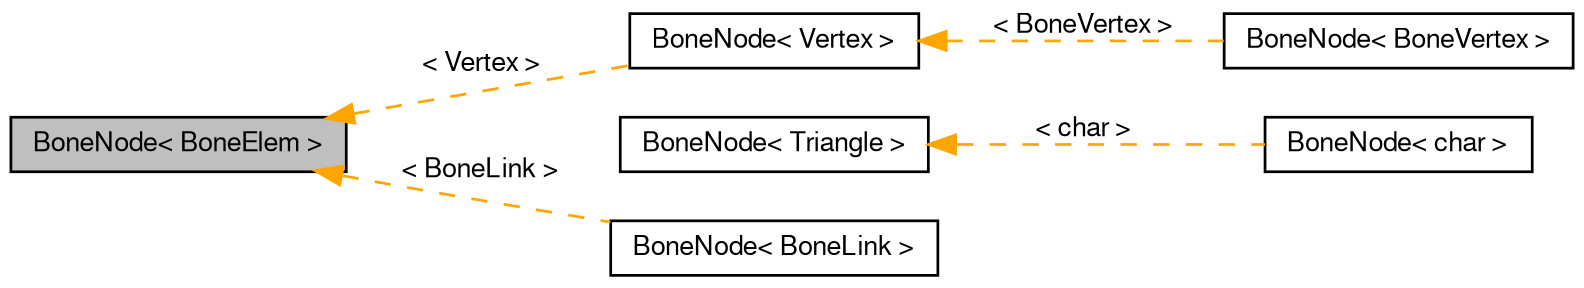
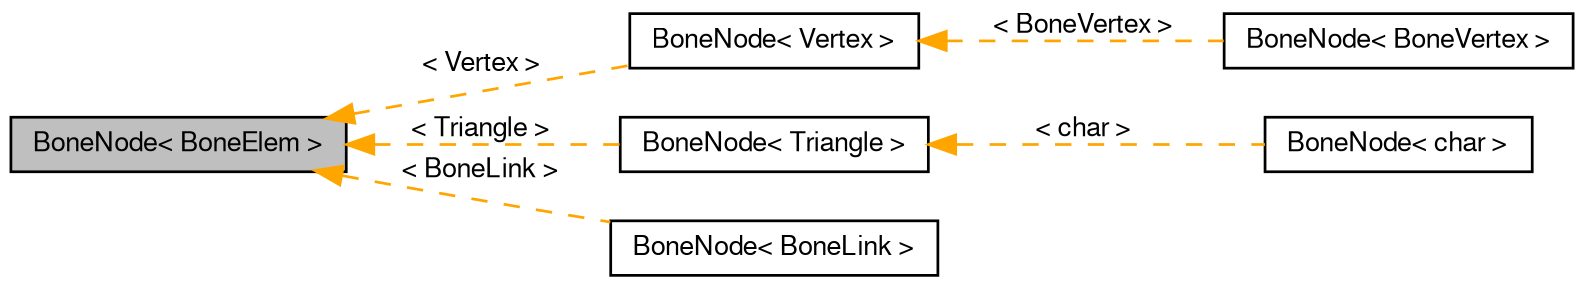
edge "BoneNode< Triangle >" -> "BoneNode< BoneElem >": added, label "< Triangle >"
